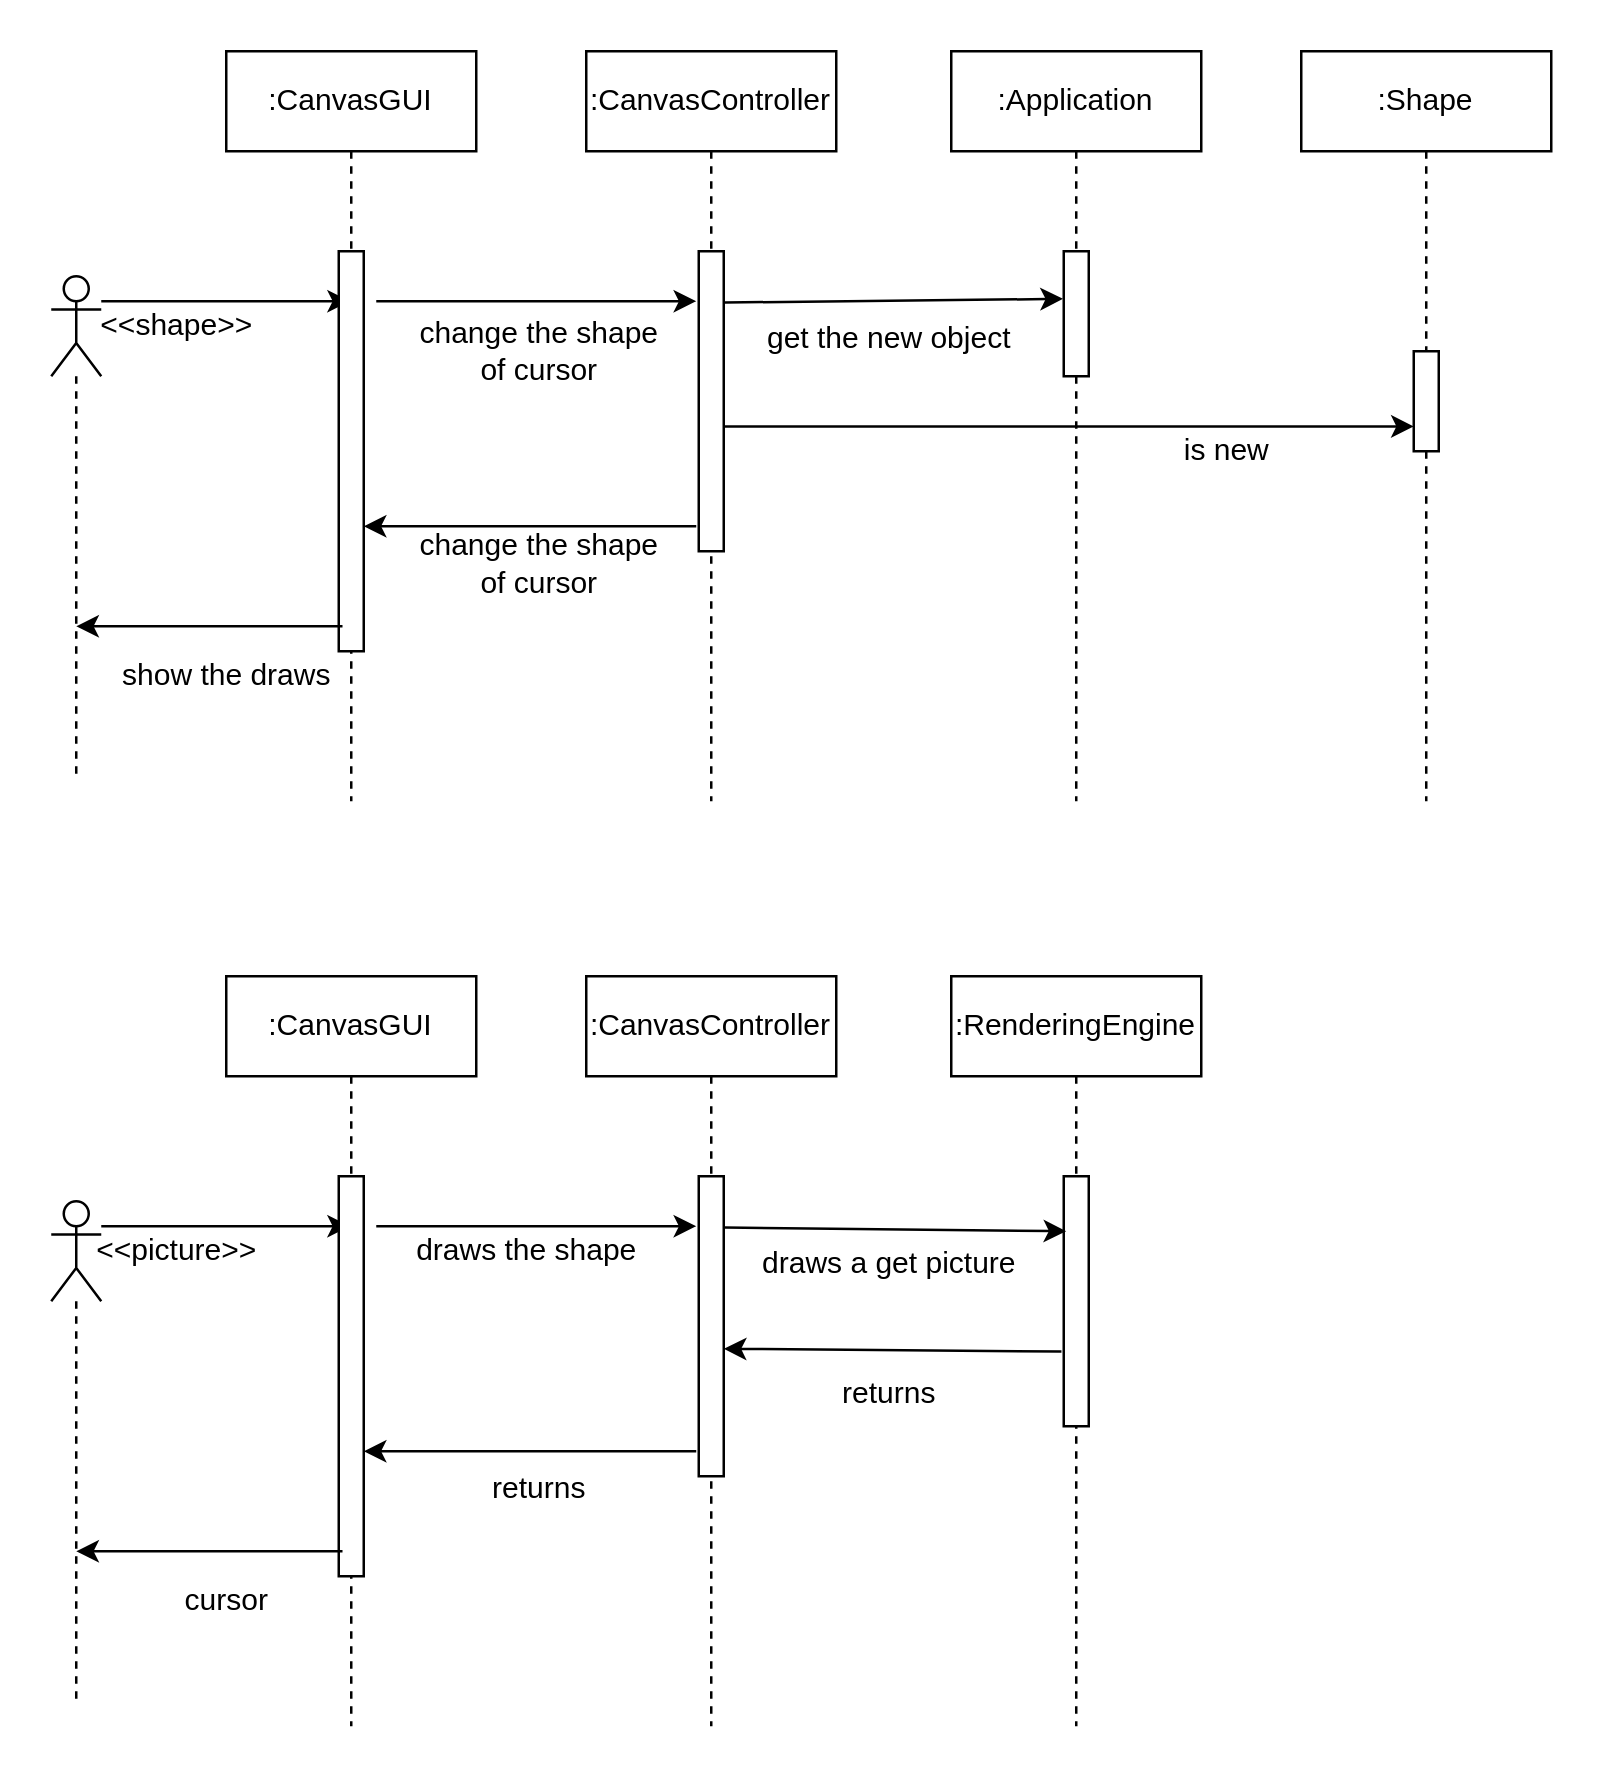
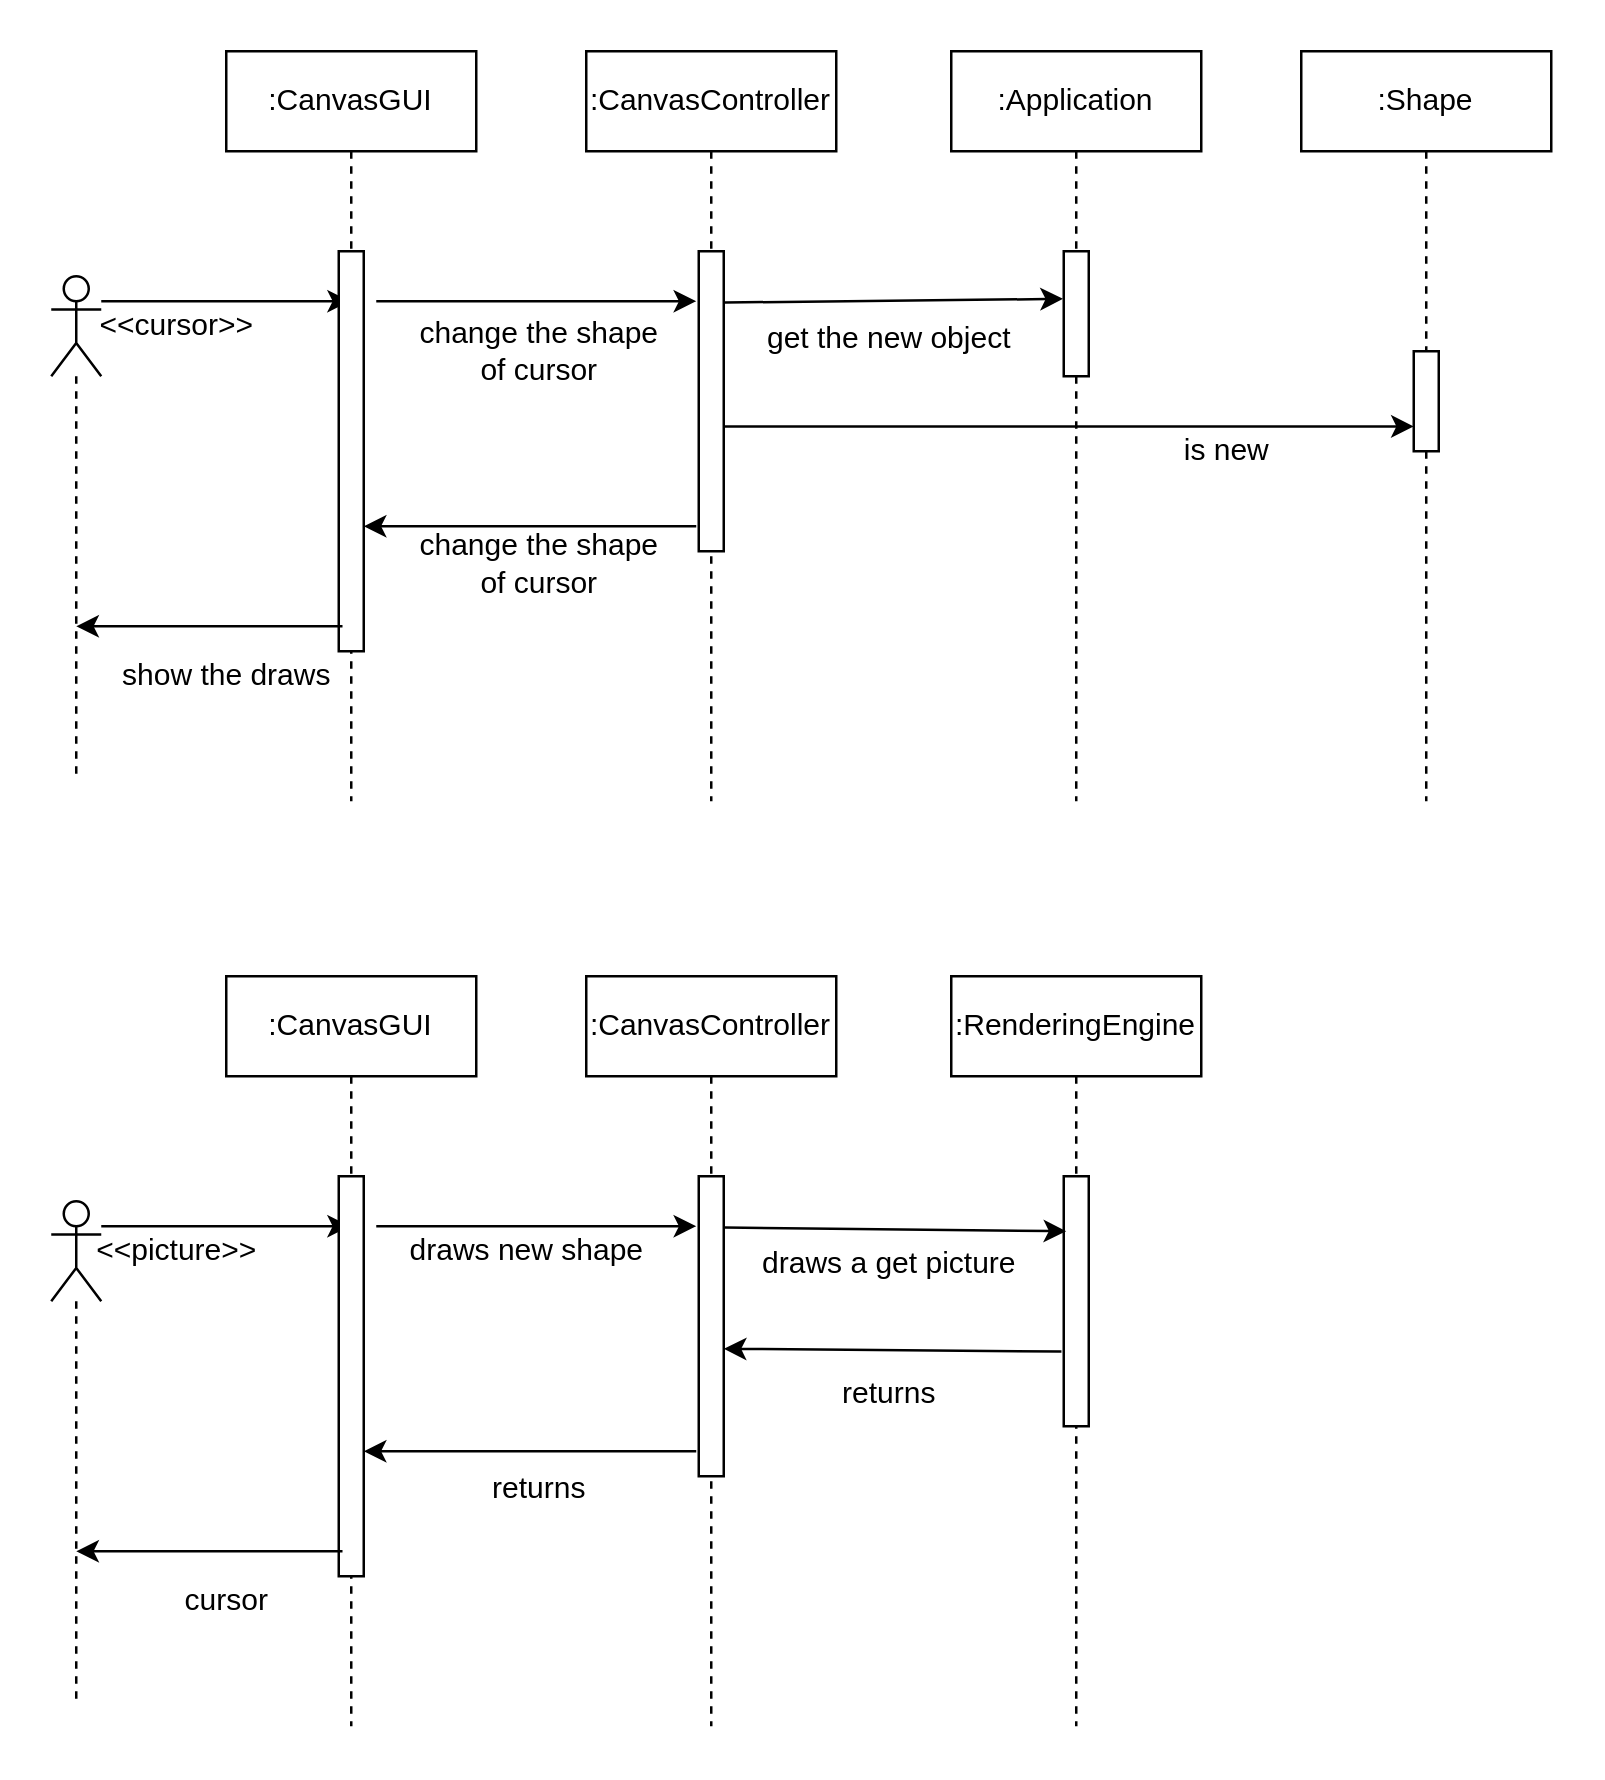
node "<<shape>>": label "<<shape>>" -> "<<cursor>>"
node "draws the shape": label "draws the shape" -> "draws new shape"
